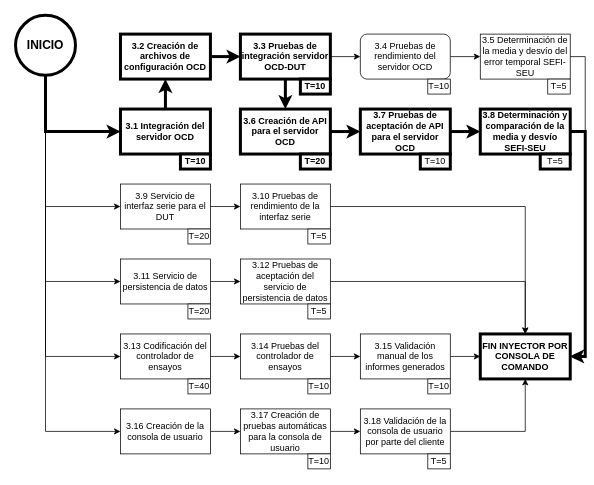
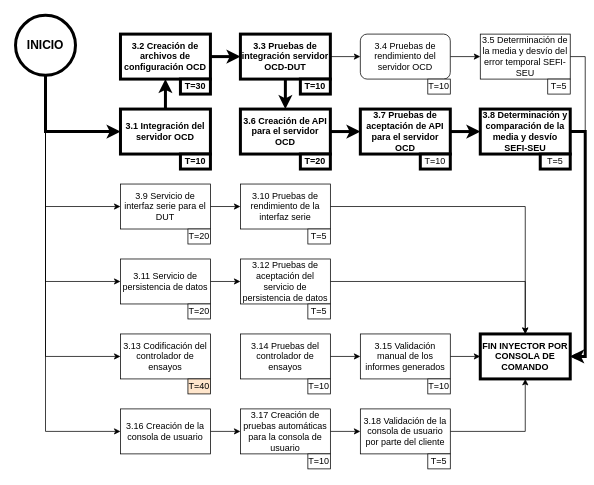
node "T=30": added
edge "3.13 Codificación del controlador de ensayos" -> "3.14 Pruebas del controlador de ensayos": removed
node "T=40": fillcolor #ffffff -> #ffe6cc
